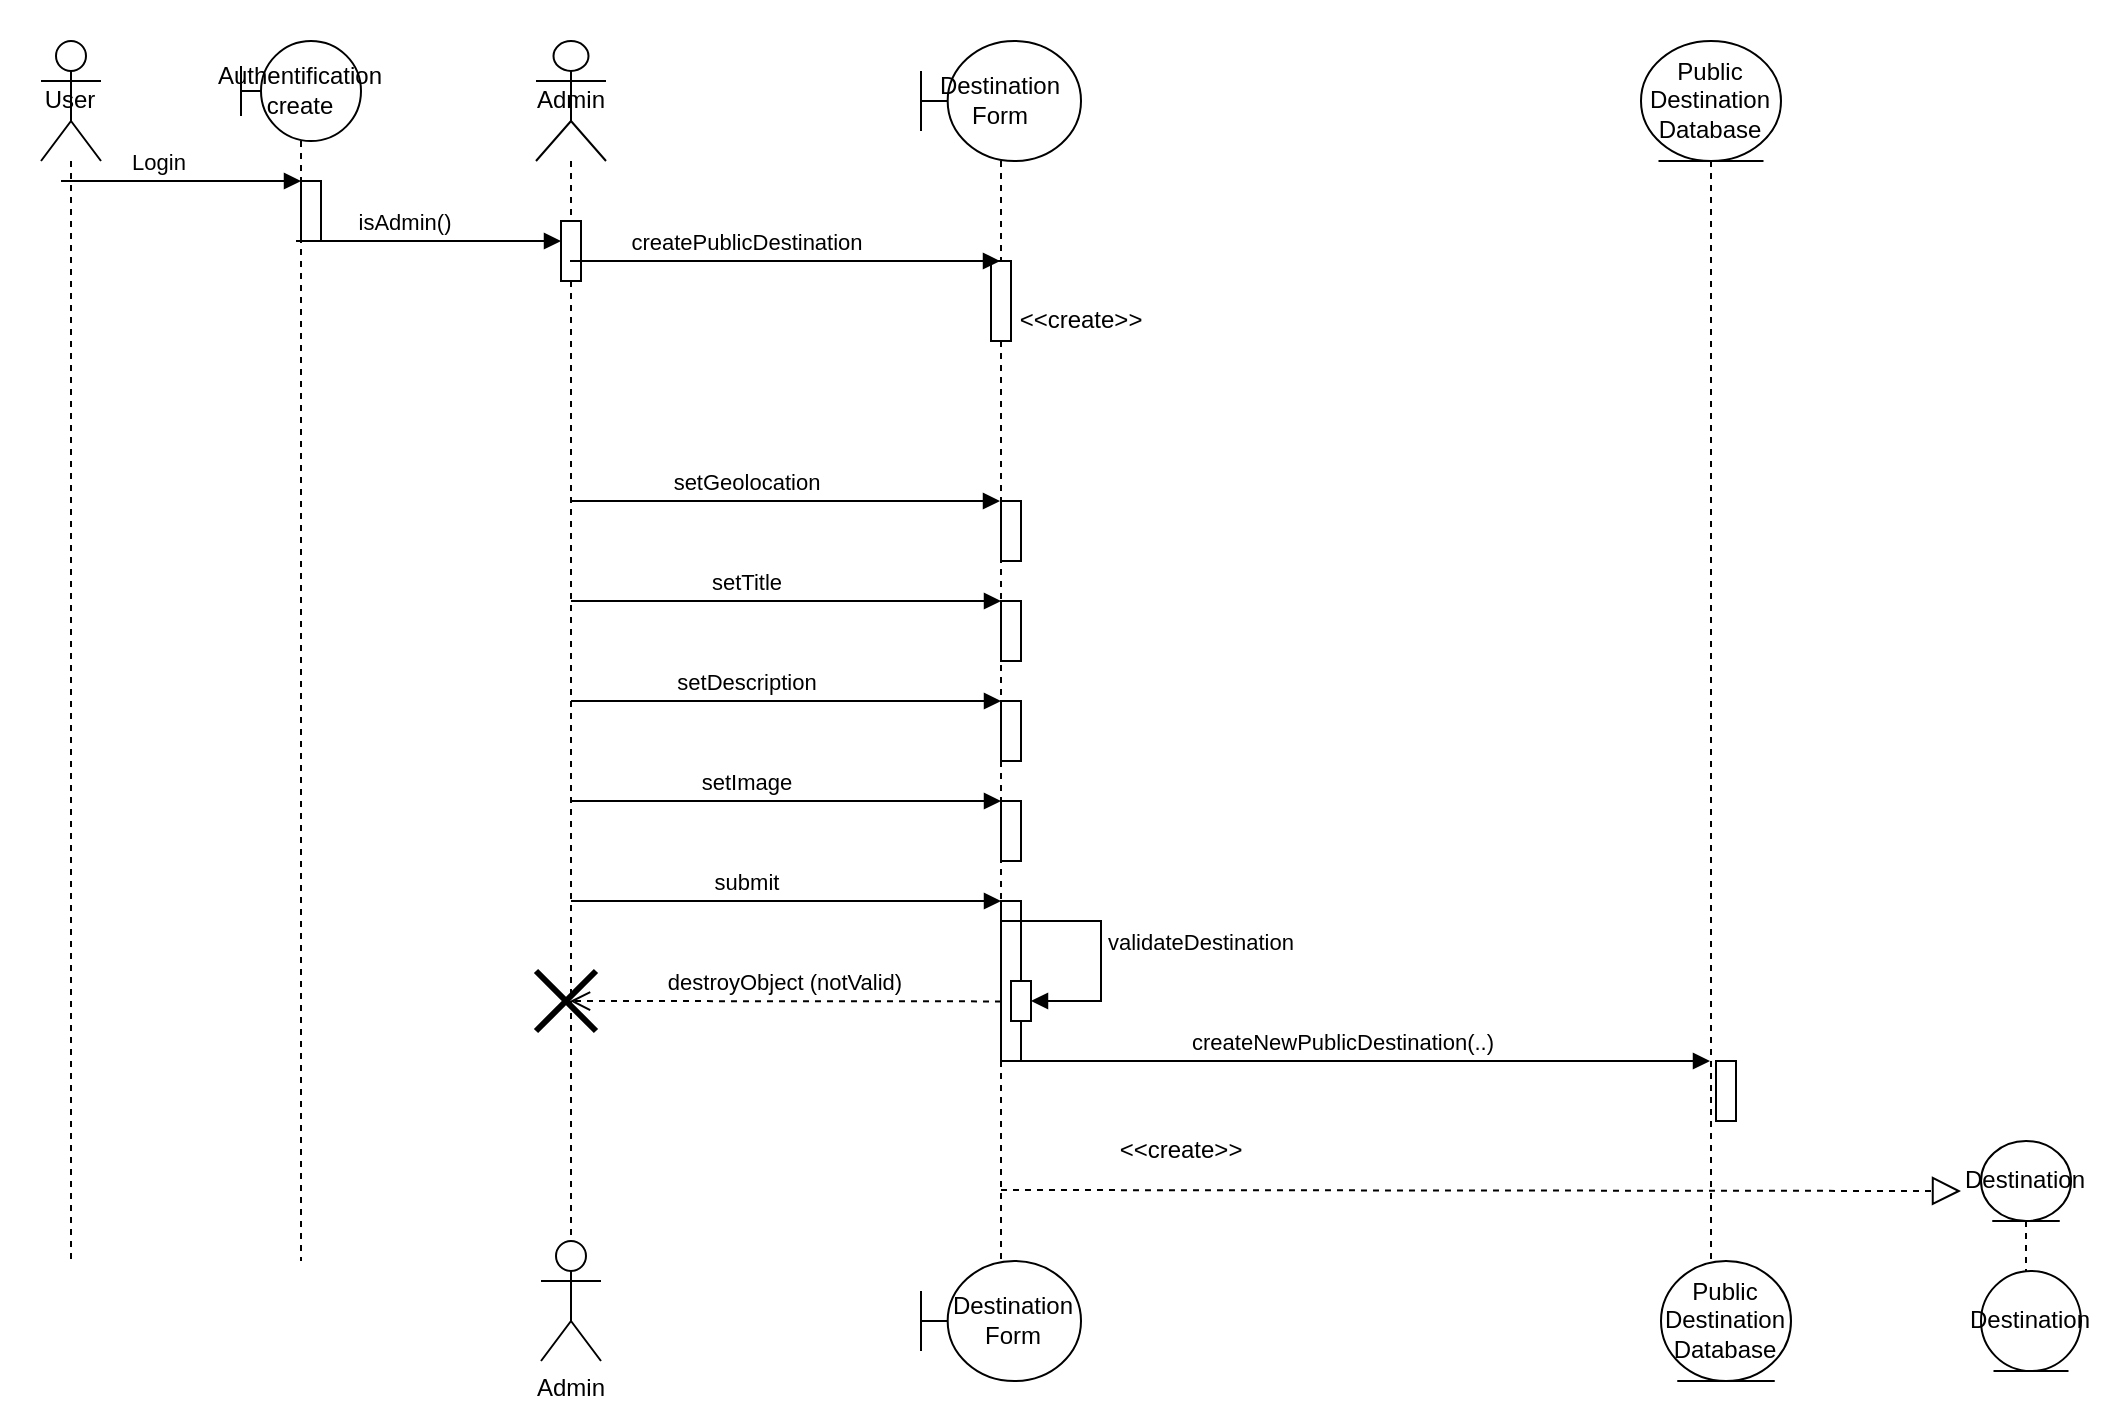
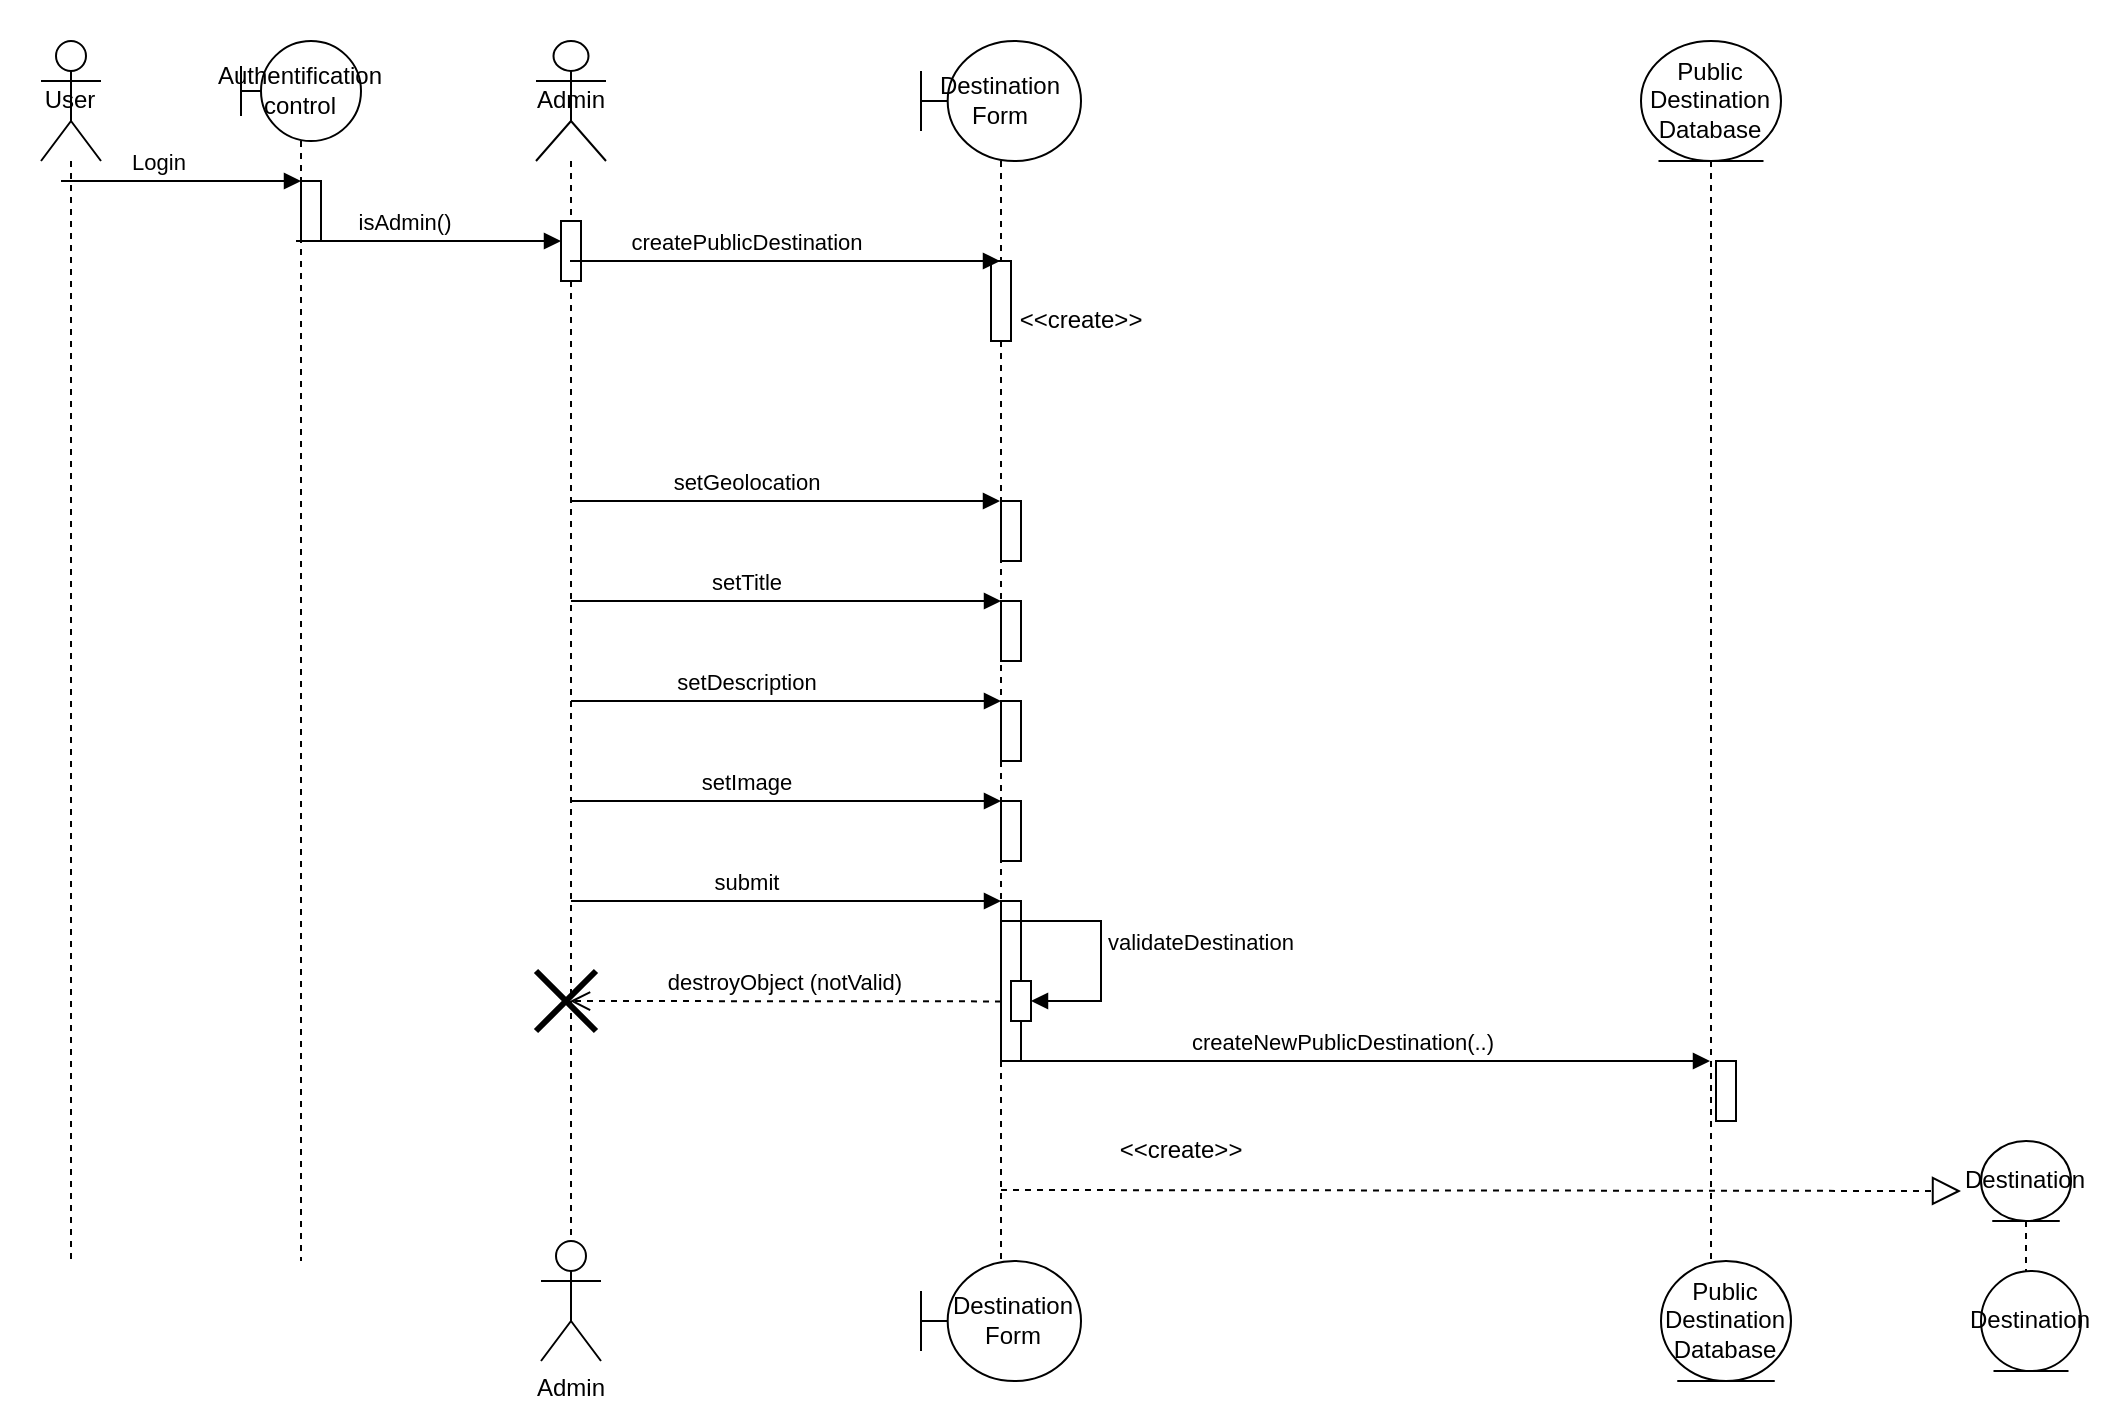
node "Authentification create": label "Authentification create" -> "Authentification control"
